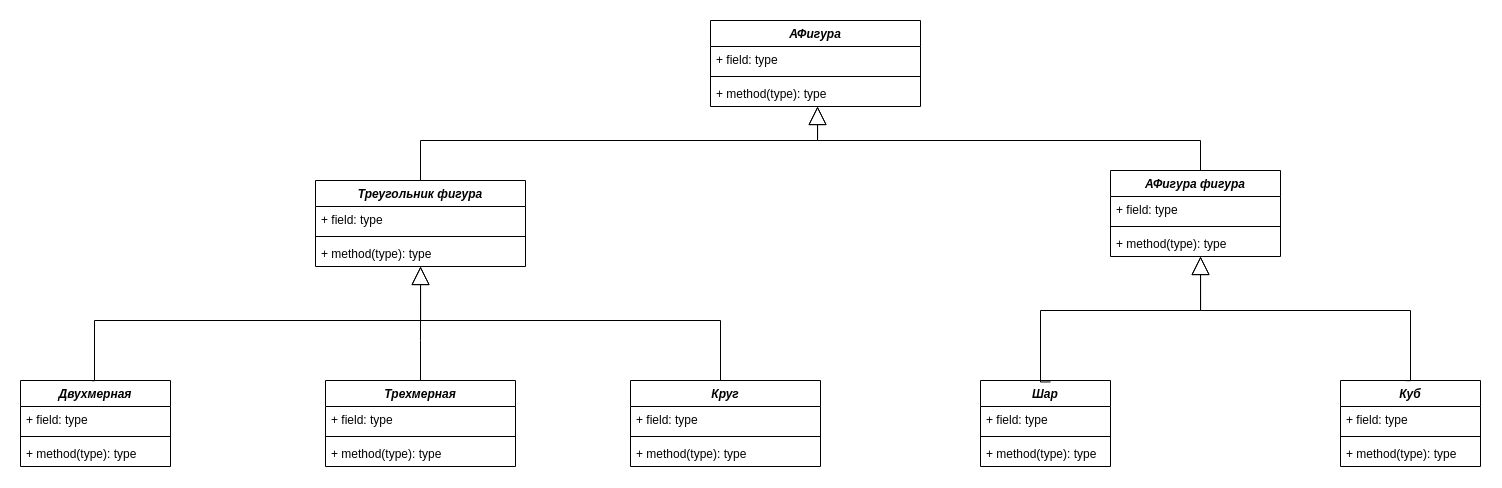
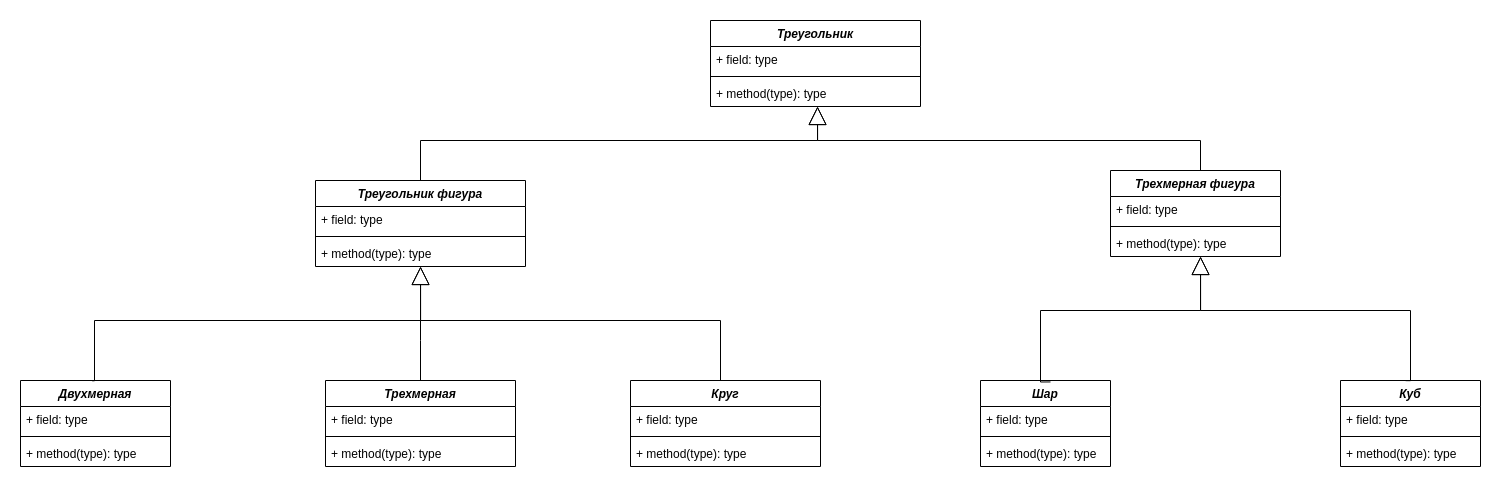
node "АФигура": label "АФигура" -> "Треугольник"
node "АФигура фигура": label "АФигура фигура" -> "Трехмерная фигура"
